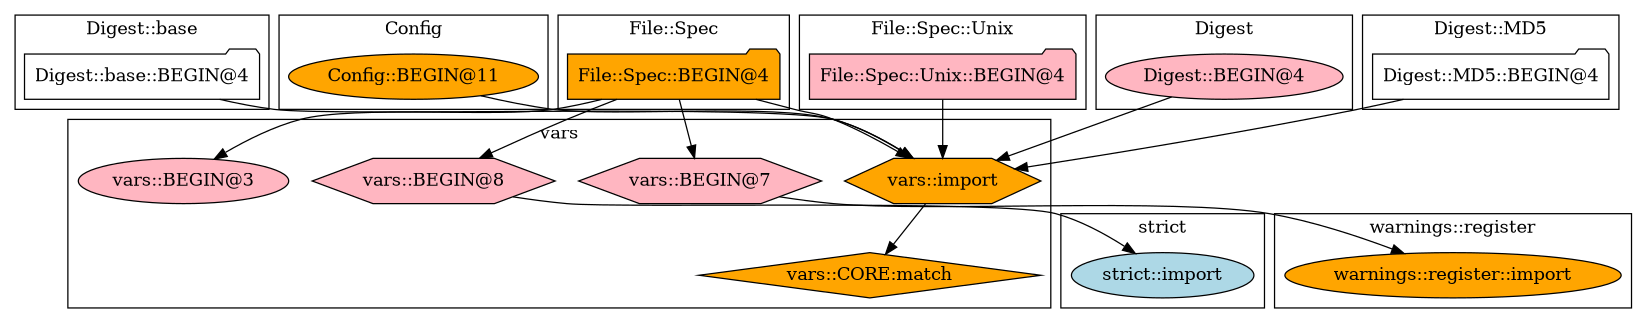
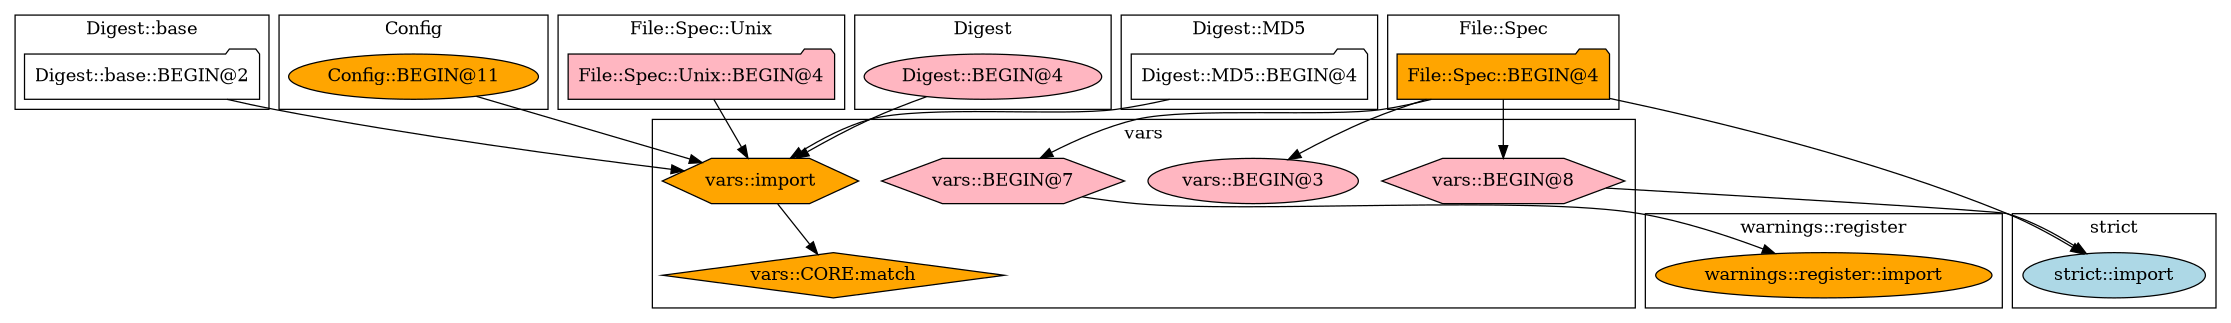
node "Digest::base::BEGIN@4": label "Digest::base::BEGIN@4" -> "Digest::base::BEGIN@2"
edge "File::Spec::BEGIN@4" -> "vars::import": now "File::Spec::BEGIN@4" -> "strict::import"
